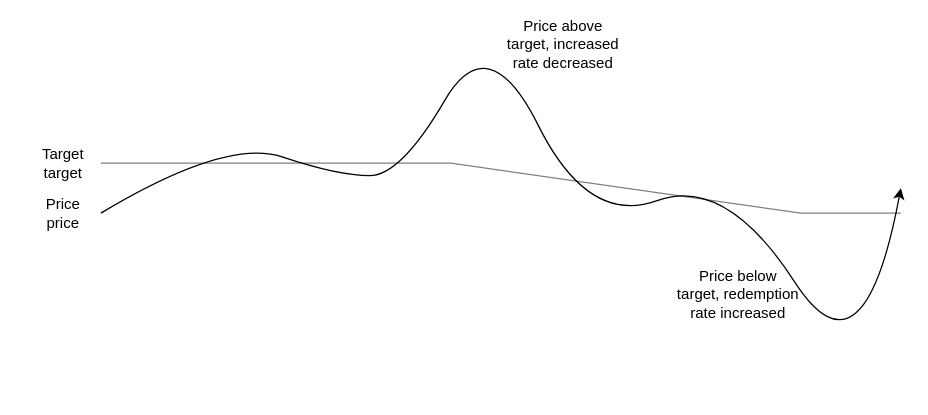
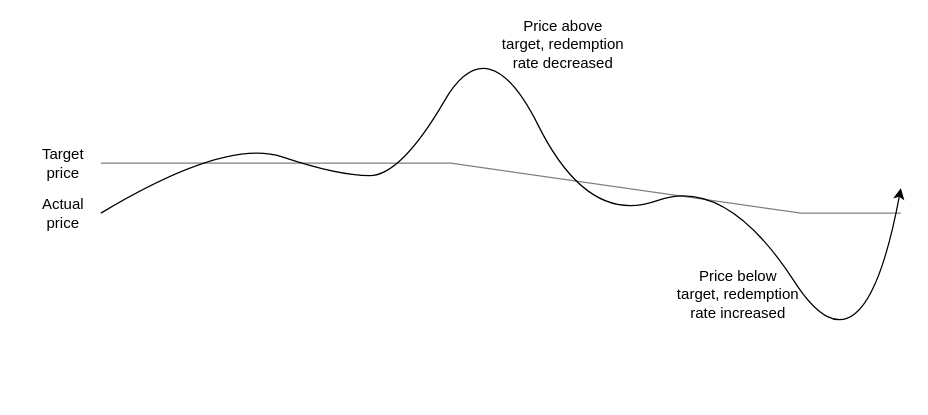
node "Price above target, increased rate decreased": label "Price above target, increased rate decreased" -> "Price above target, redemption rate decreased"
node "Target target": label "Target target" -> "Target price"
node "Price price": label "Price price" -> "Actual price"
